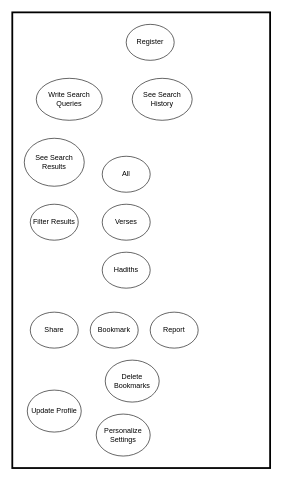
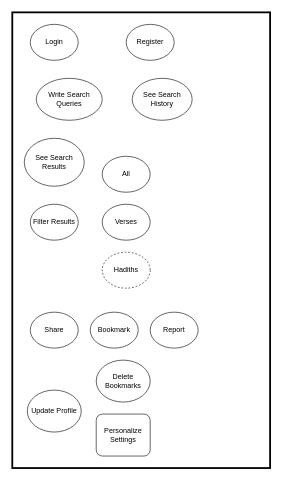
node "Login": added
node "Hadiths": style solid -> dashed
node "Delete Bookmarks": moved (132, 381) -> (123, 381)
node "Personalize Settings": shape ellipse -> rounded rectangle
